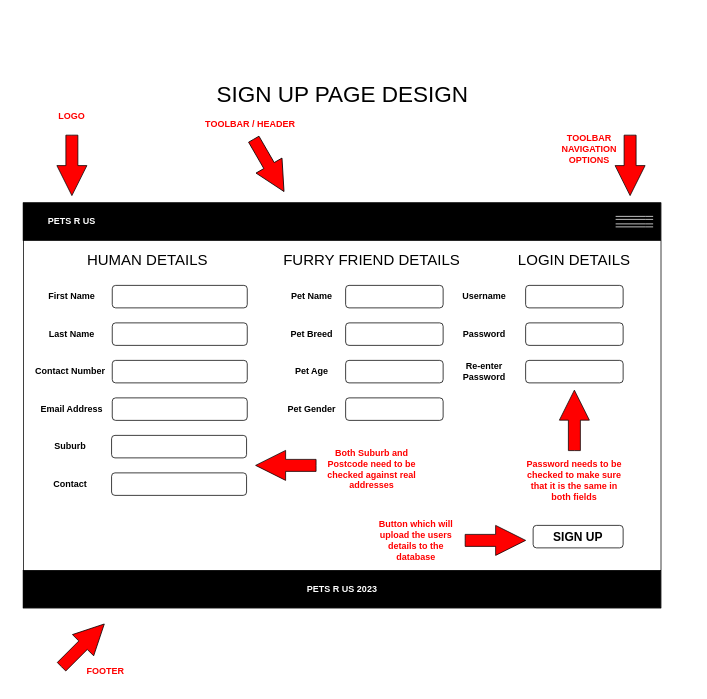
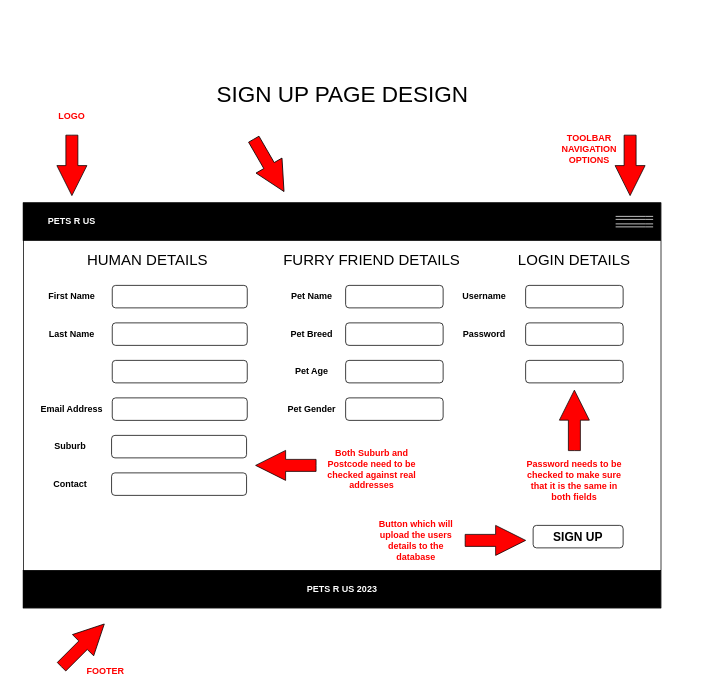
node "TOOLBAR / HEADER": removed
node "Contact Number": removed
node "Re-enter Password": removed
